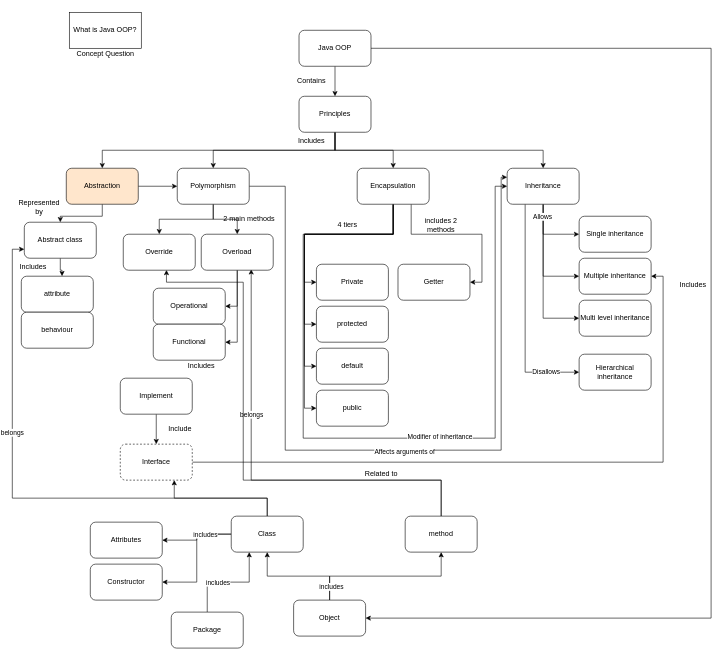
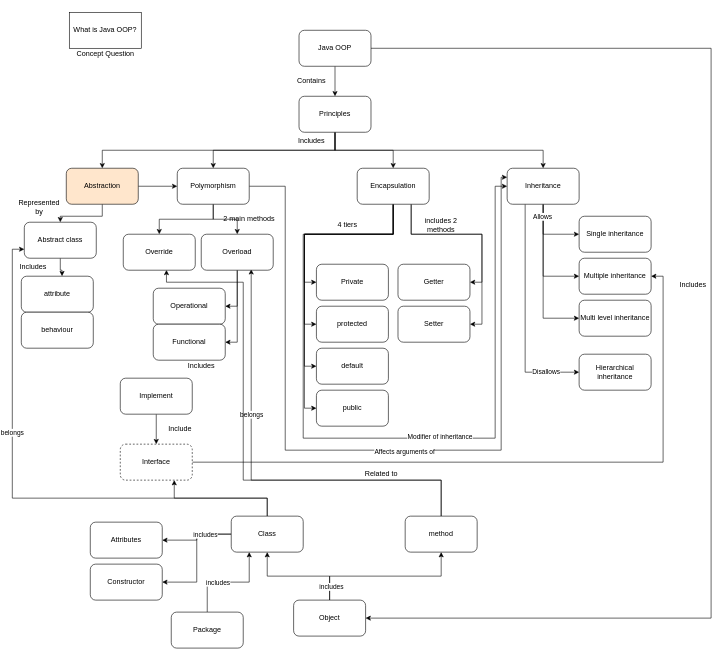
node "Setter": added
edge "Encapsulation" -> "Setter": added
